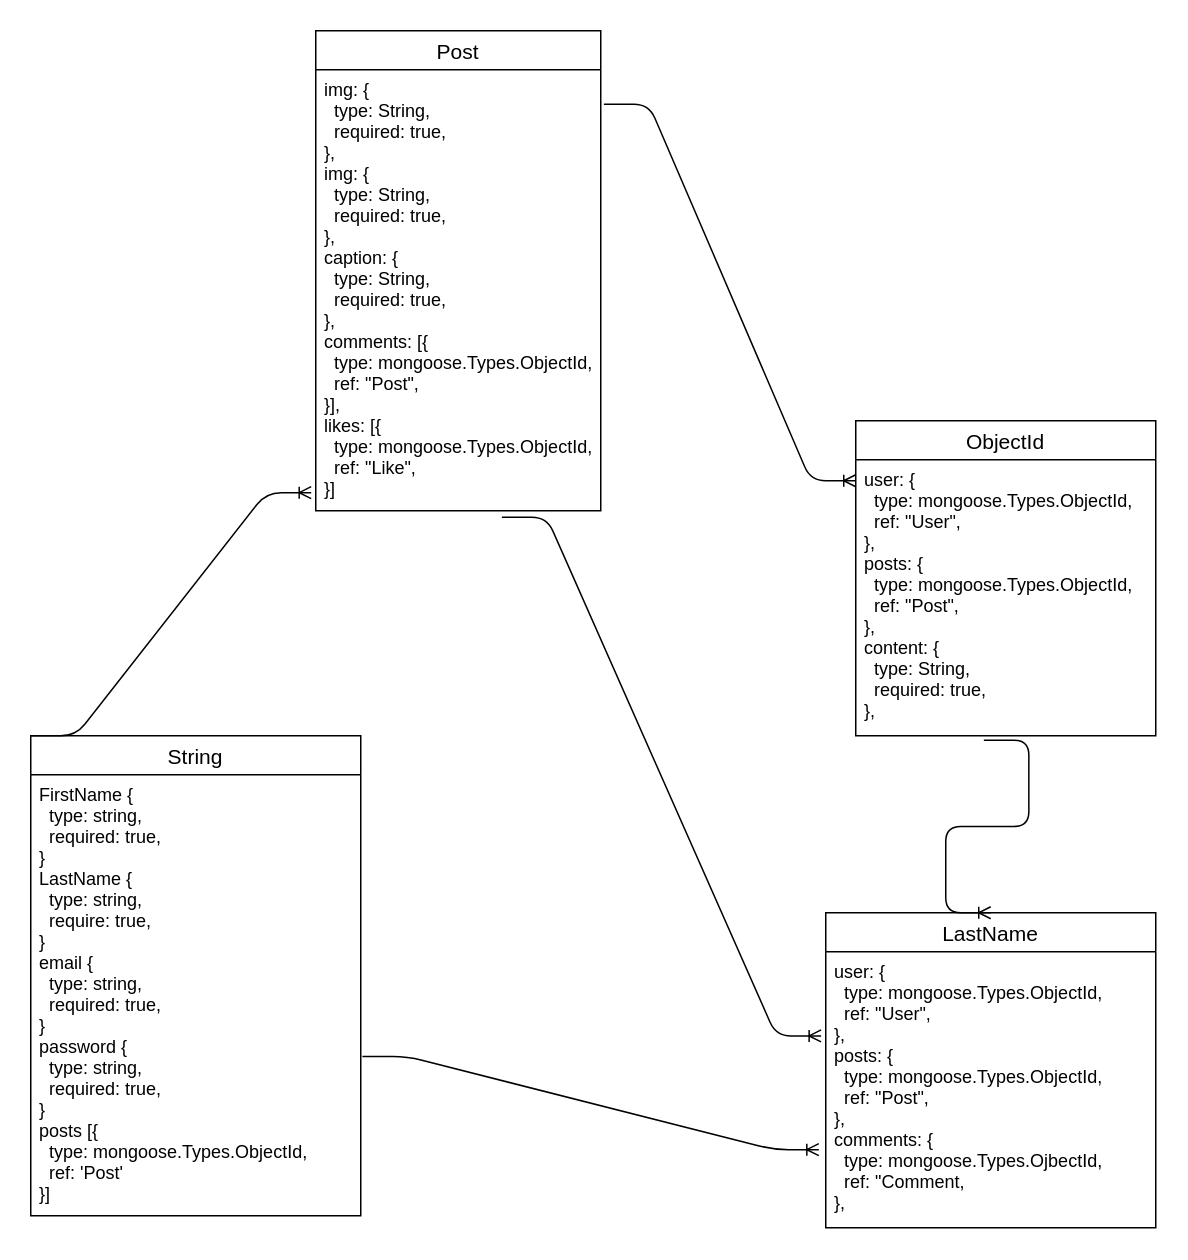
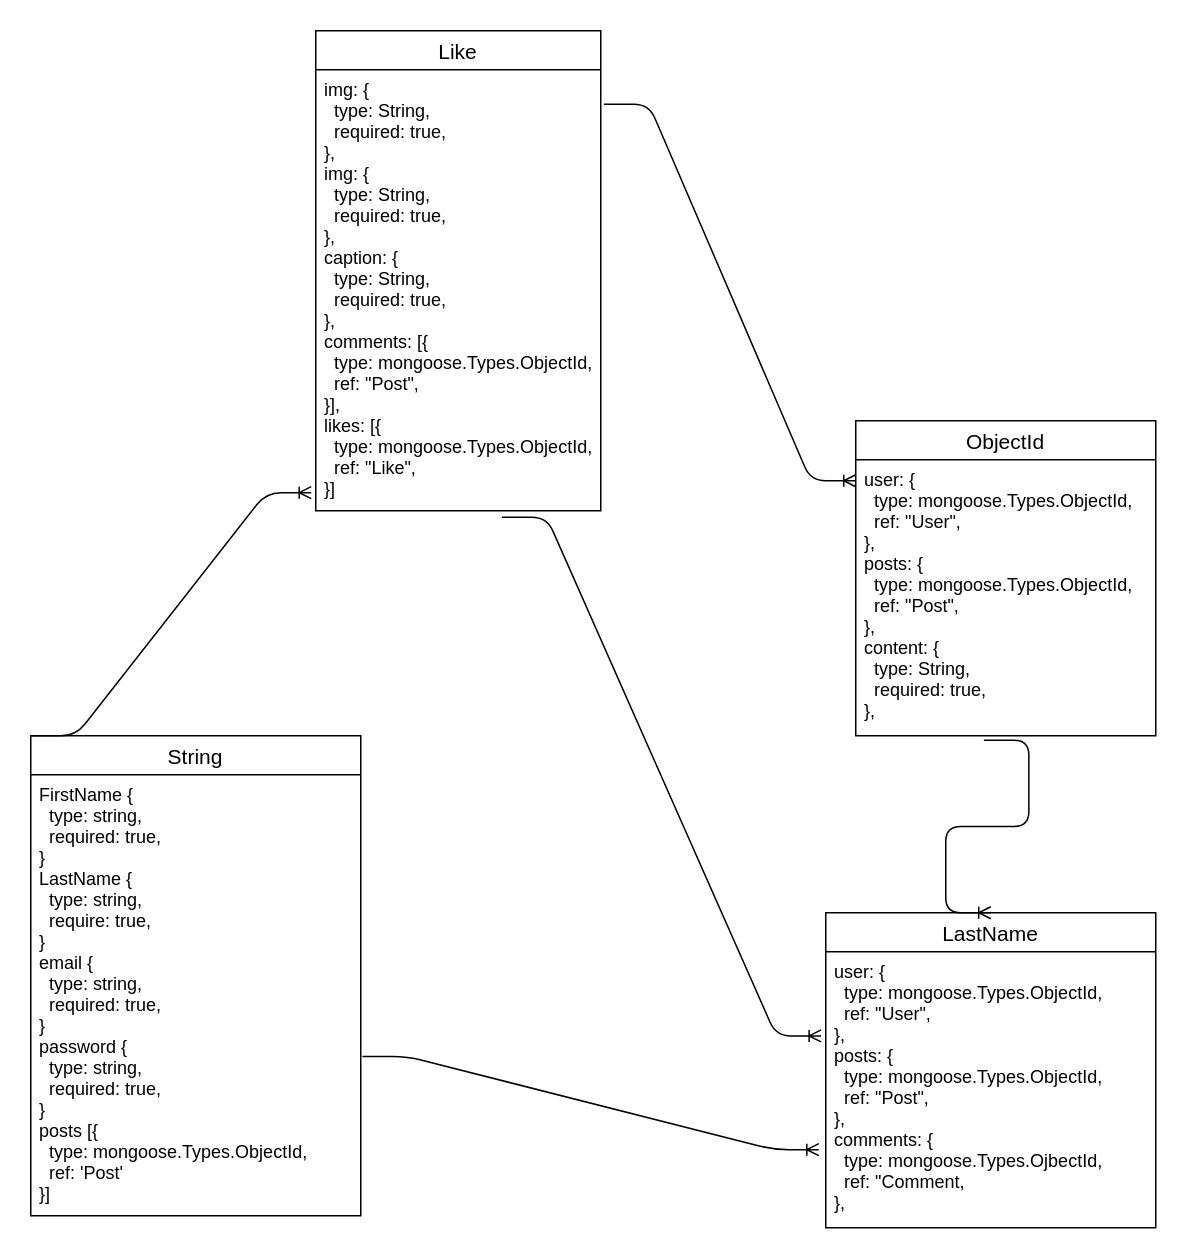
node "Post": label "Post" -> "Like"
